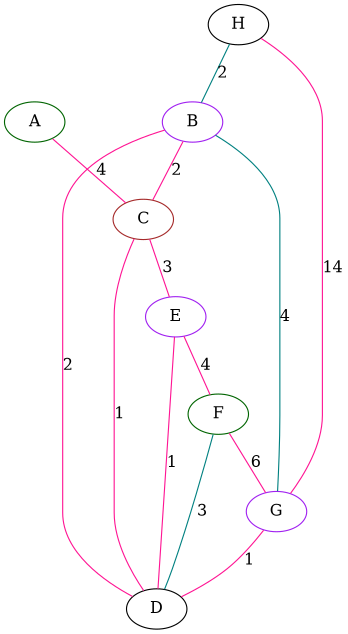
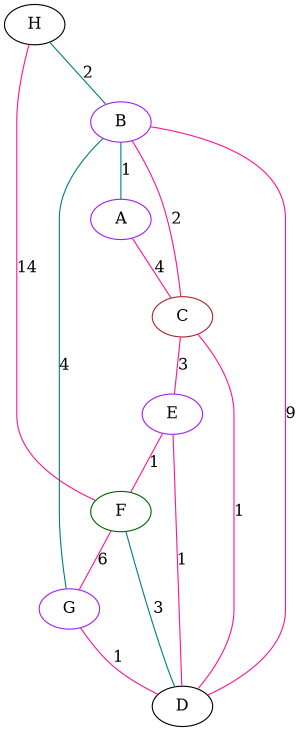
node "A": color darkgreen -> purple
edge "B" -- "A": added, label "1"
edge "H" -- "G": now "H" -- "F"
edge "B" -- "D": label "2" -> "9"
edge "E" -- "F": label "4" -> "1"
